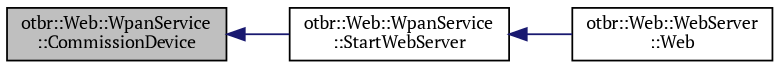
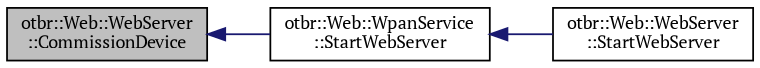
node "otbr::Web::WpanService ::CommissionDevice": label "otbr::Web::WpanService ::CommissionDevice" -> "otbr::Web::WebServer ::CommissionDevice"
node "otbr::Web::WebServer ::Web": label "otbr::Web::WebServer ::Web" -> "otbr::Web::WebServer ::StartWebServer"
